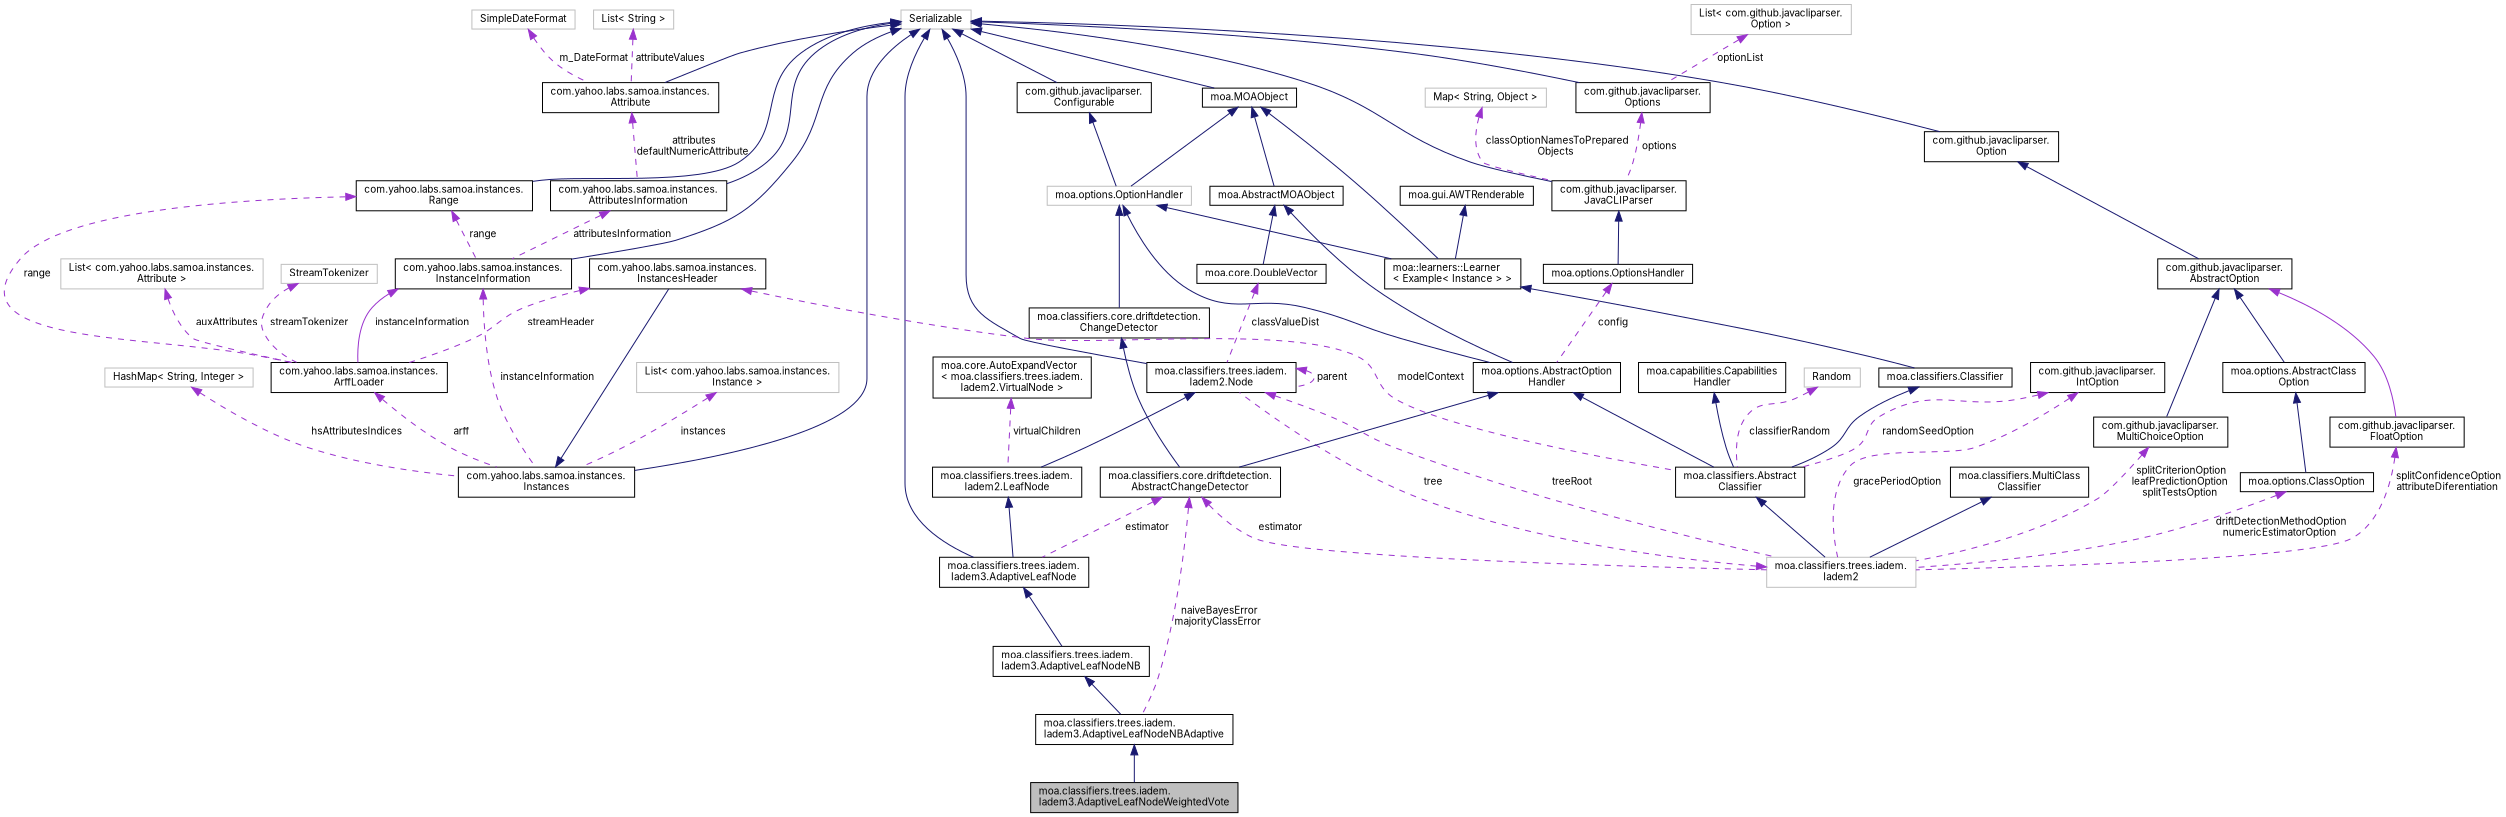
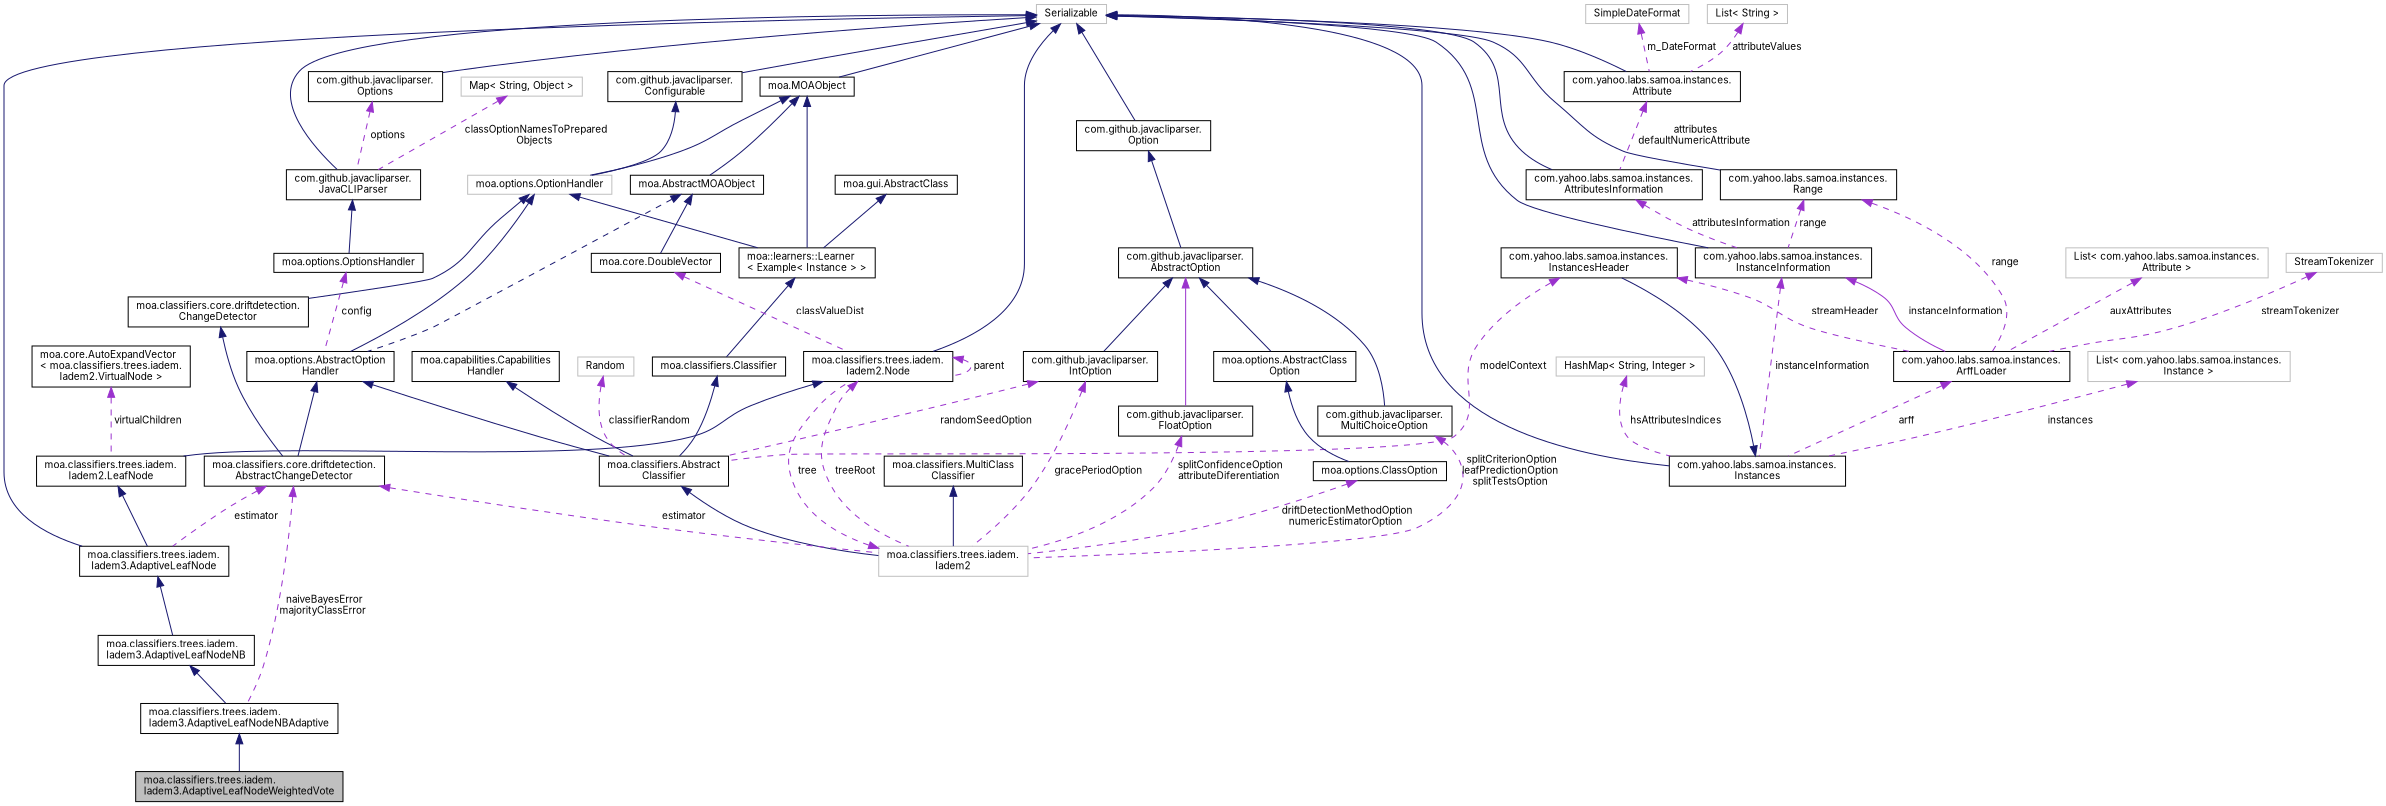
node "List< com.github.javacliparser. Option >": removed
node "moa.gui.AWTRenderable": label "moa.gui.AWTRenderable" -> "moa.gui.AbstractClass"
edge "moa.options.AbstractOption Handler" -> "moa.AbstractMOAObject": style solid -> dashed
edge "com.github.javacliparser. IntOption" -> "com.github.javacliparser. AbstractOption": added
